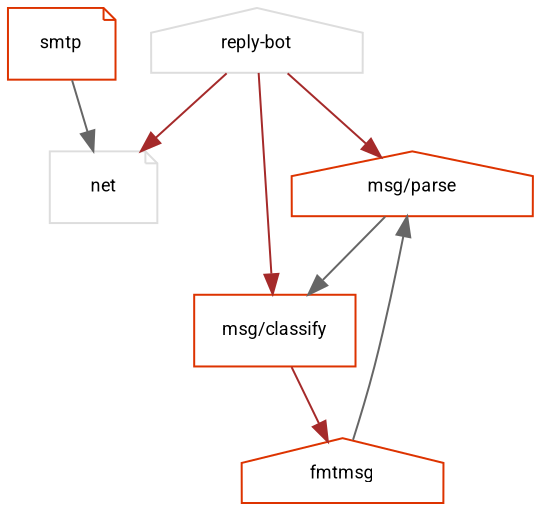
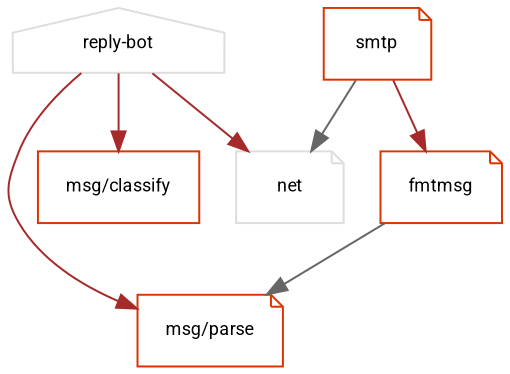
node "msg/parse": shape house -> note
edge "msg/parse" -> "msg/classify": removed
edge "msg/classify" -> "fmtmsg": now "smtp" -> "fmtmsg"
node "fmtmsg": shape house -> note
